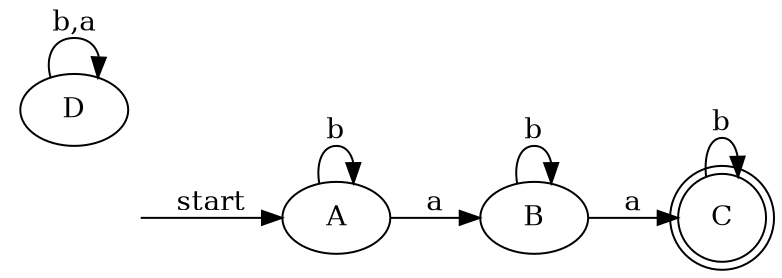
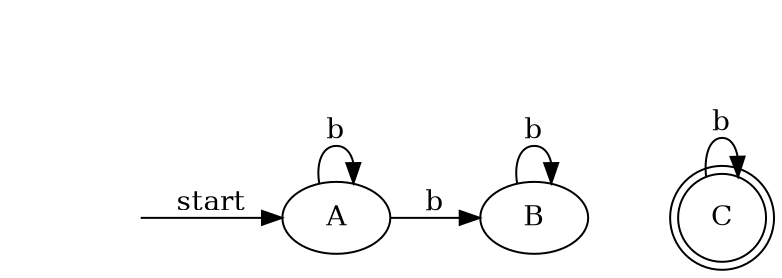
node "D": removed
edge "A" -> "B": label "a" -> "b"
edge "B" -> "C": removed, label "a"
